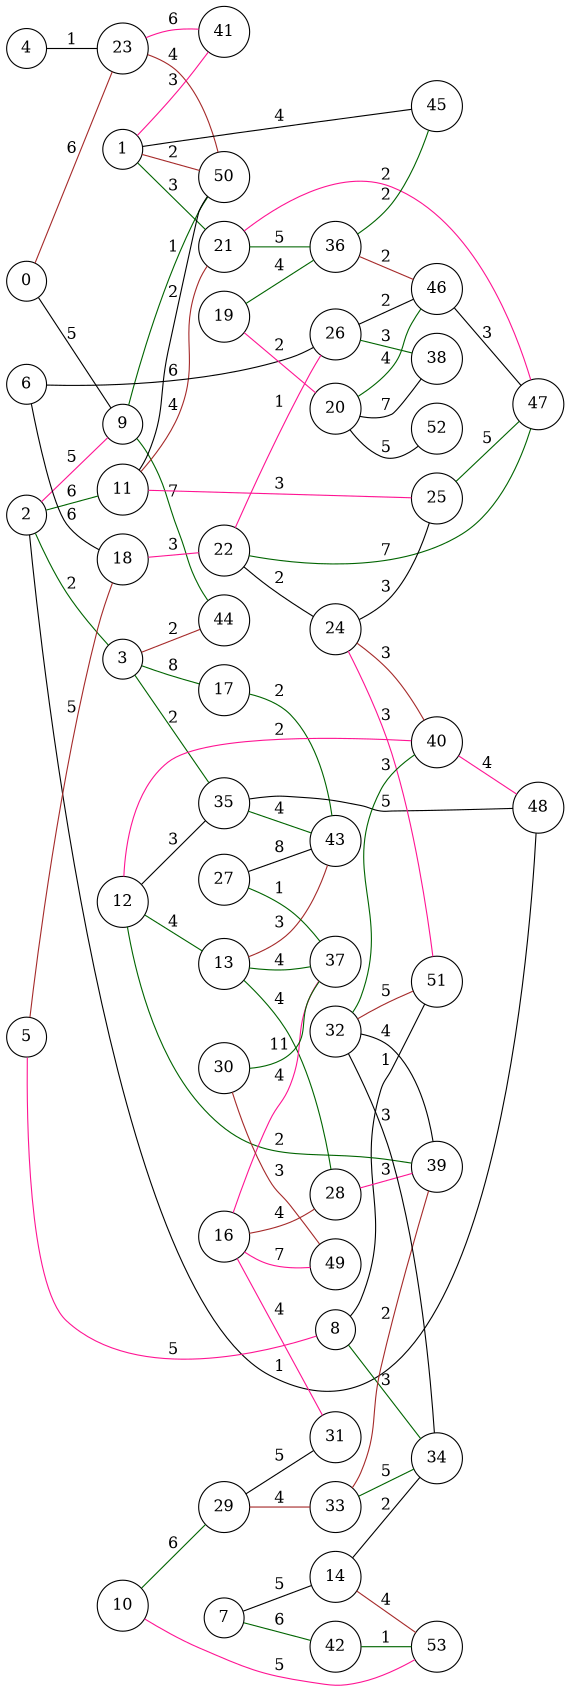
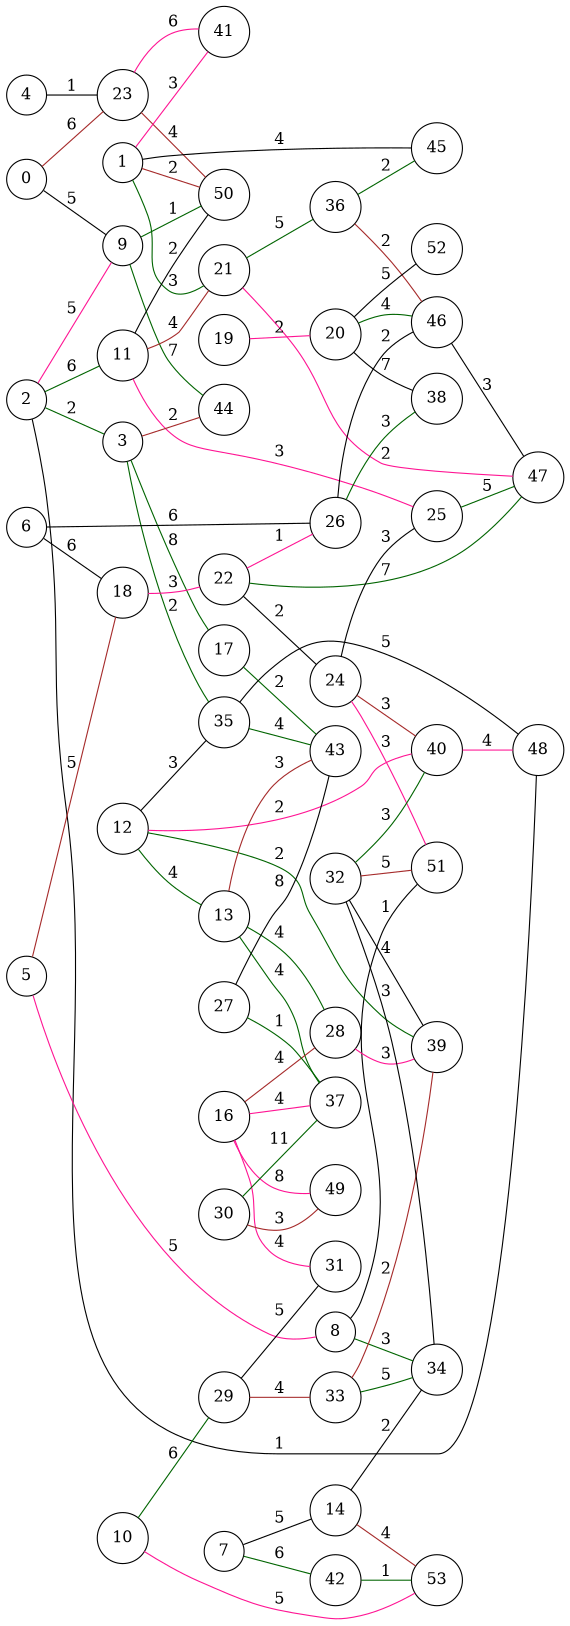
edge "36" -- "19": removed, label "4"
edge "16" -- "49": label "7" -> "8"
